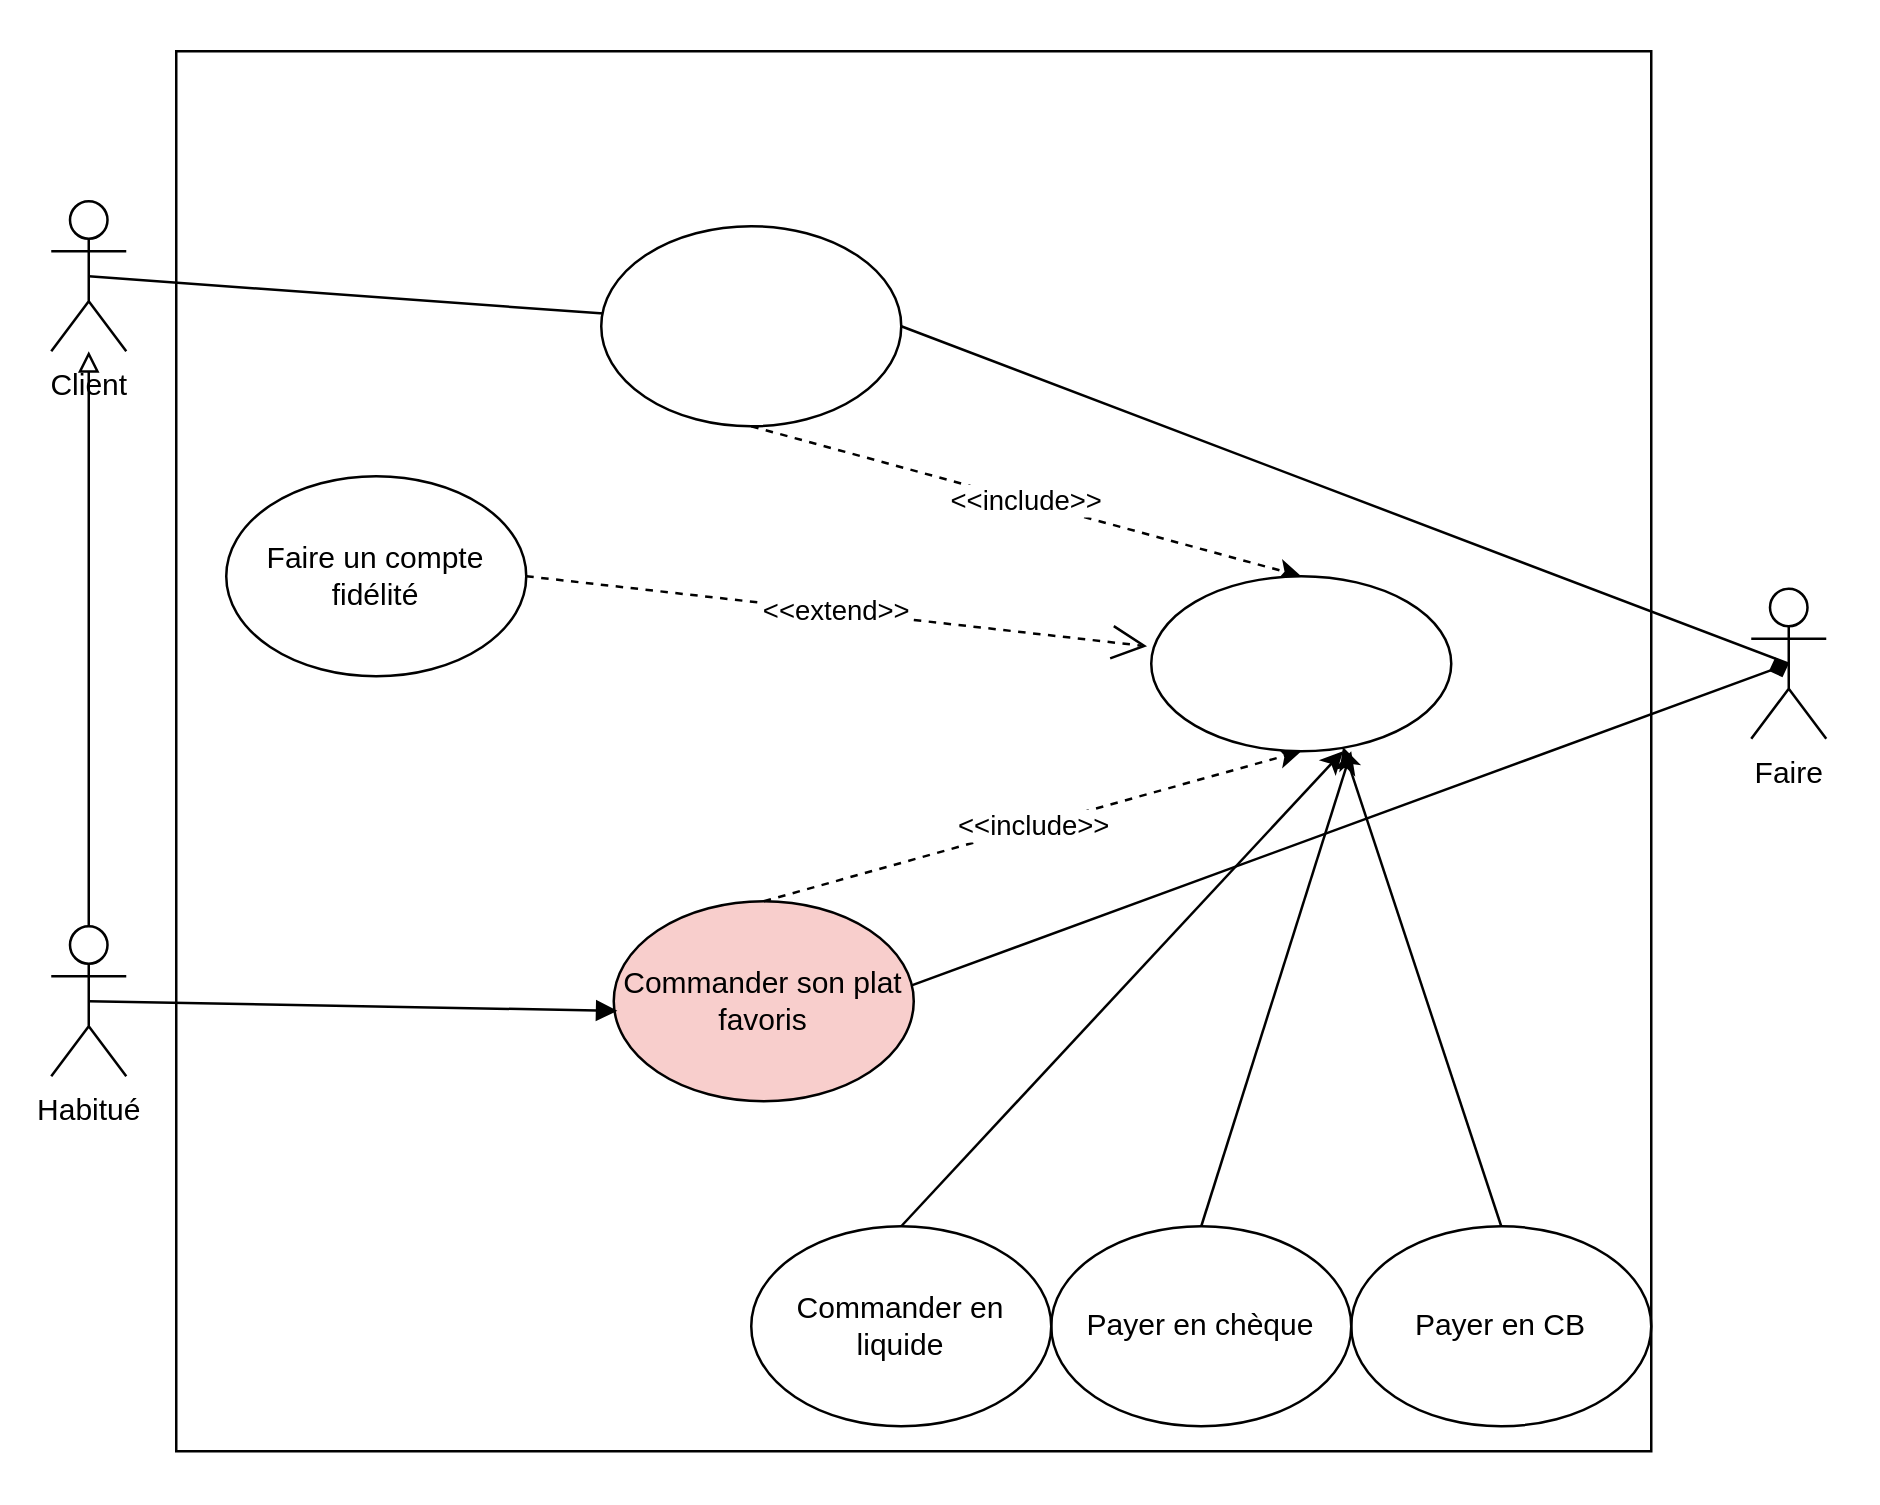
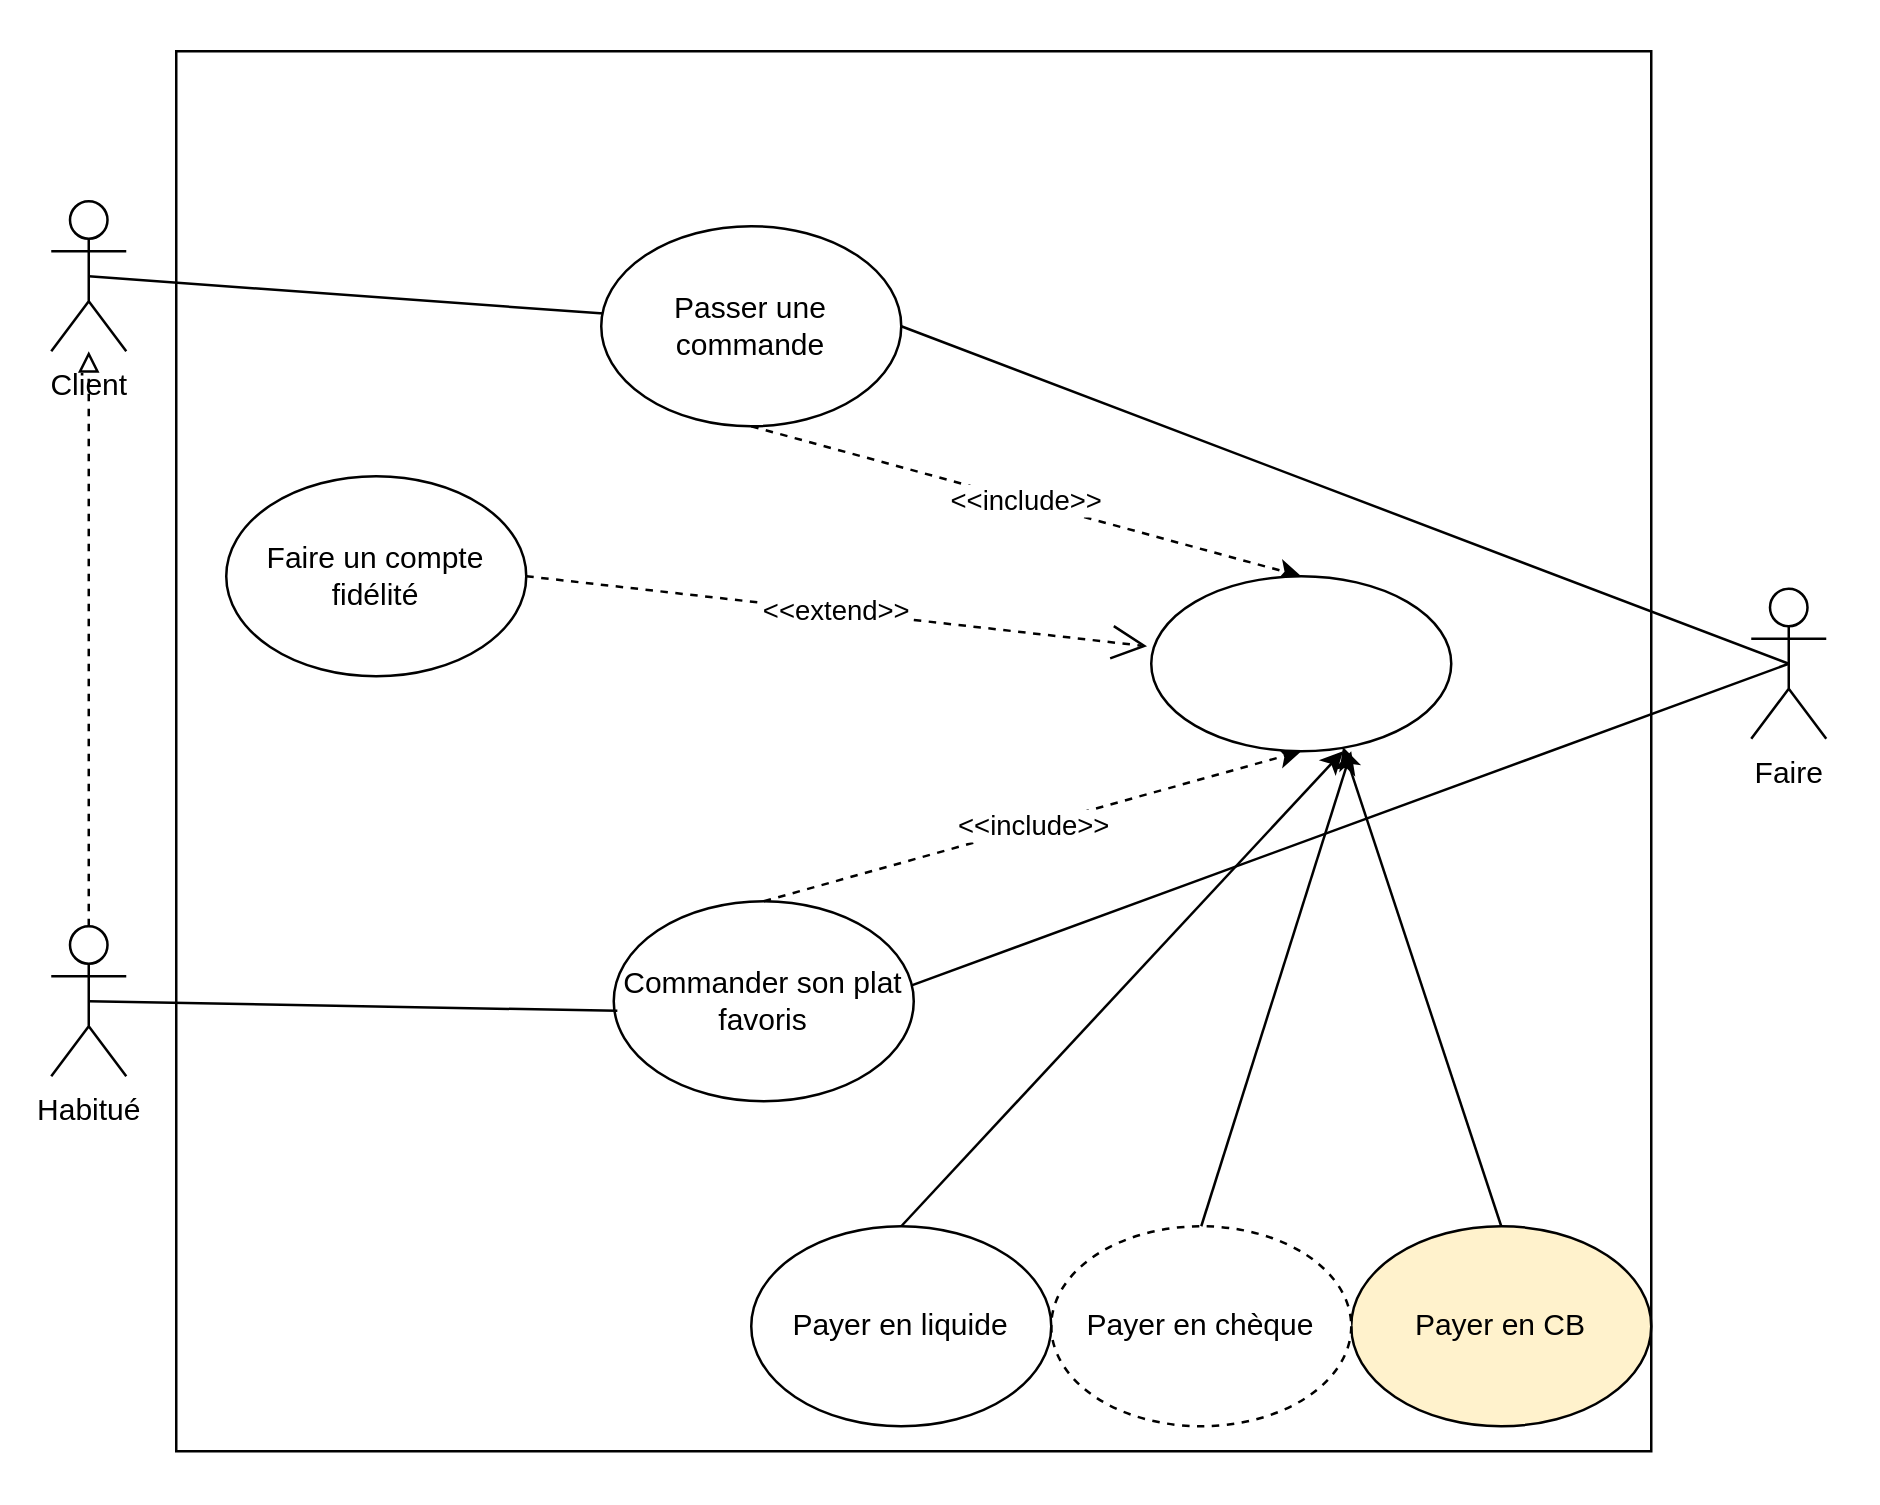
node "Passer une commande": added
edge "Habitué" -> "Client": style solid -> dashed
edge "Commander son plat favoris" -> "Faire": arrowhead diamond -> none
node "Commander son plat favoris": fillcolor #f8cecc -> #ffffff
edge "Habitué" -> "Commander son plat favoris": arrowhead block -> none
node "Commander en liquide": label "Commander en liquide" -> "Payer en liquide"
node "Payer en chèque": style solid -> dashed
node "Payer en CB": fillcolor #ffffff -> #fff2cc
